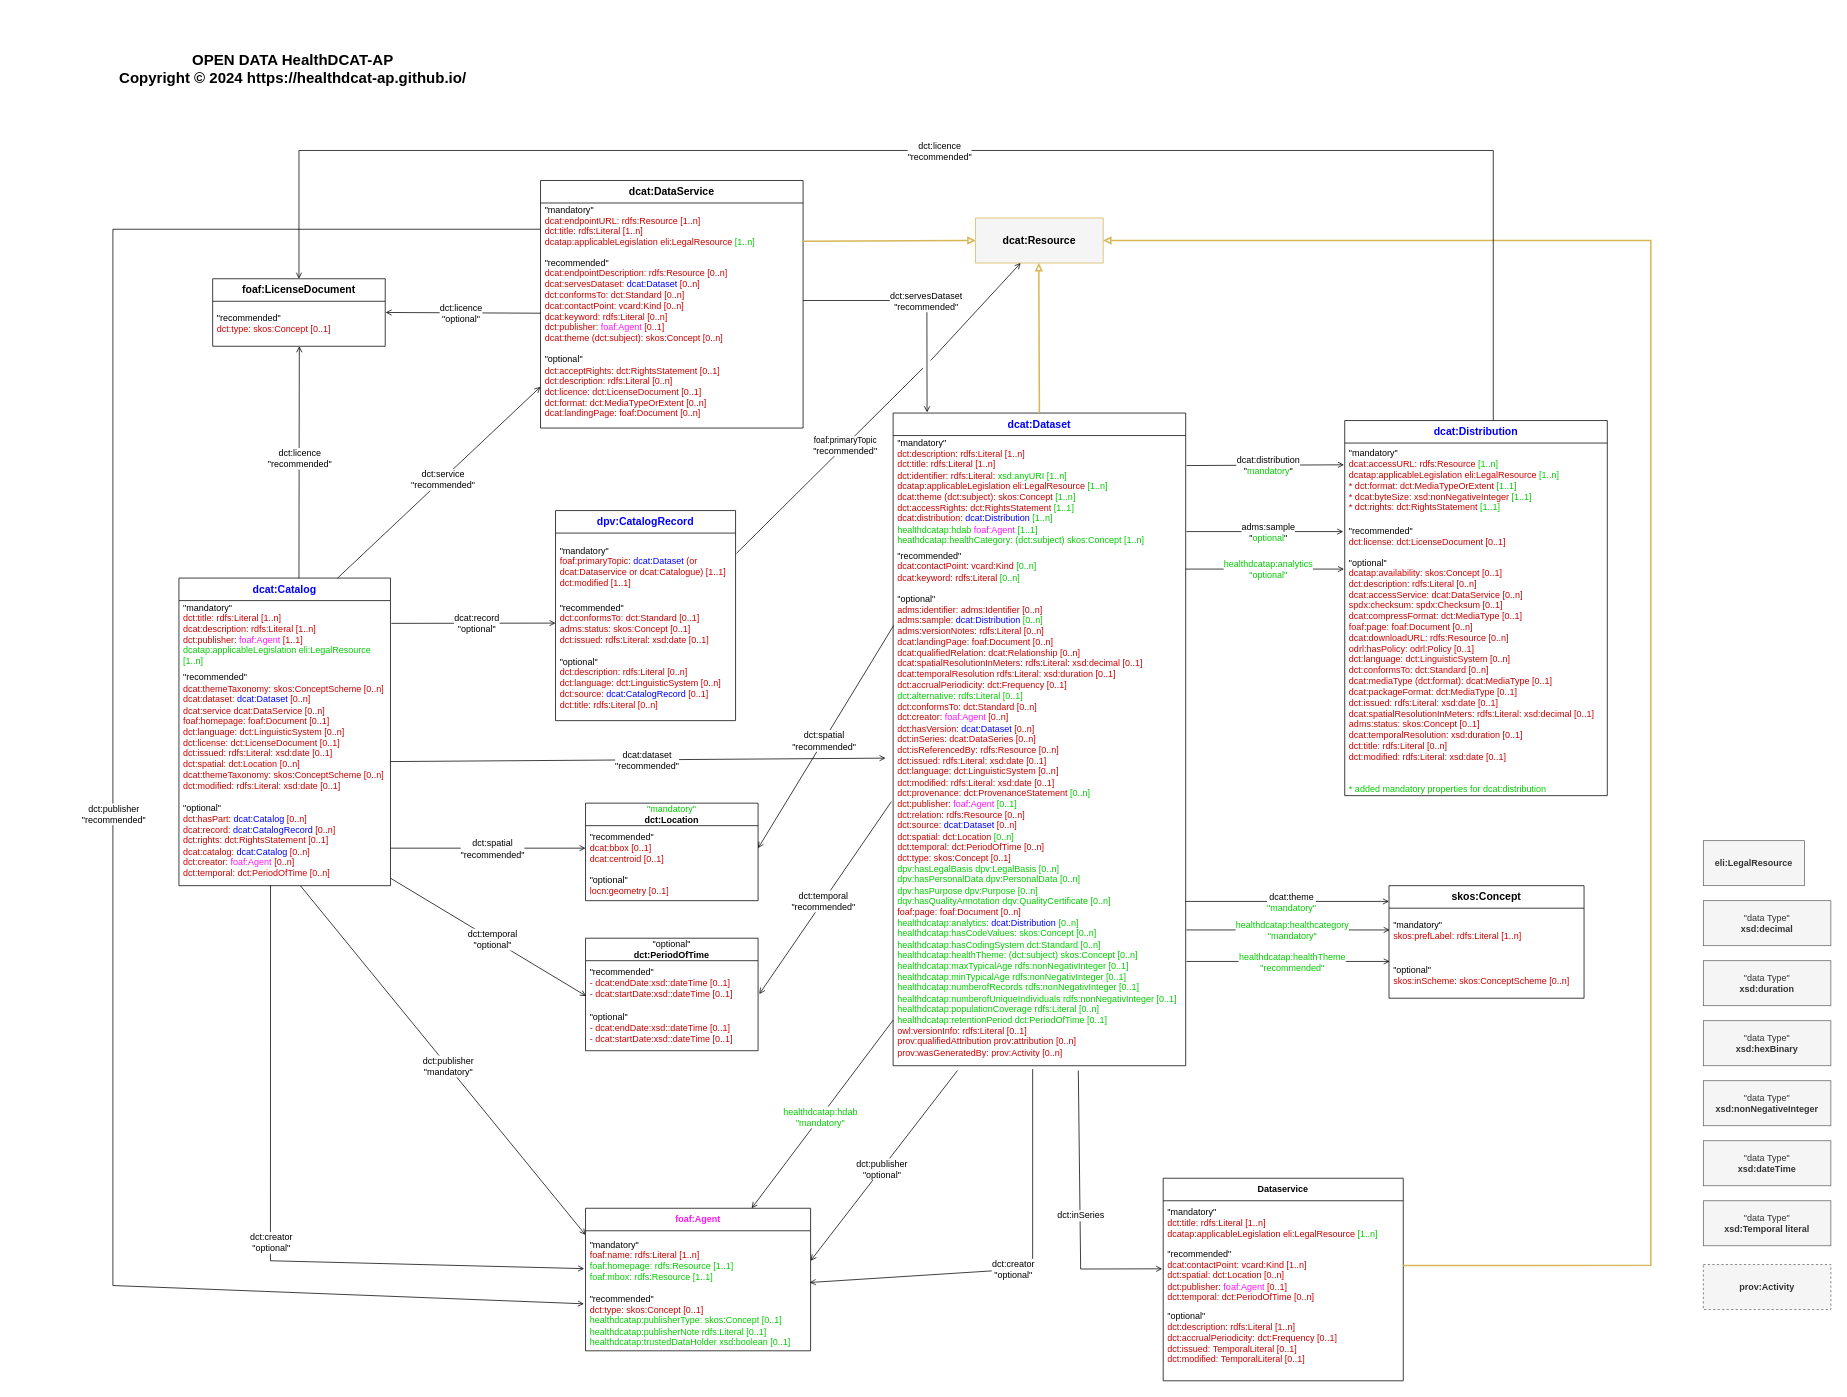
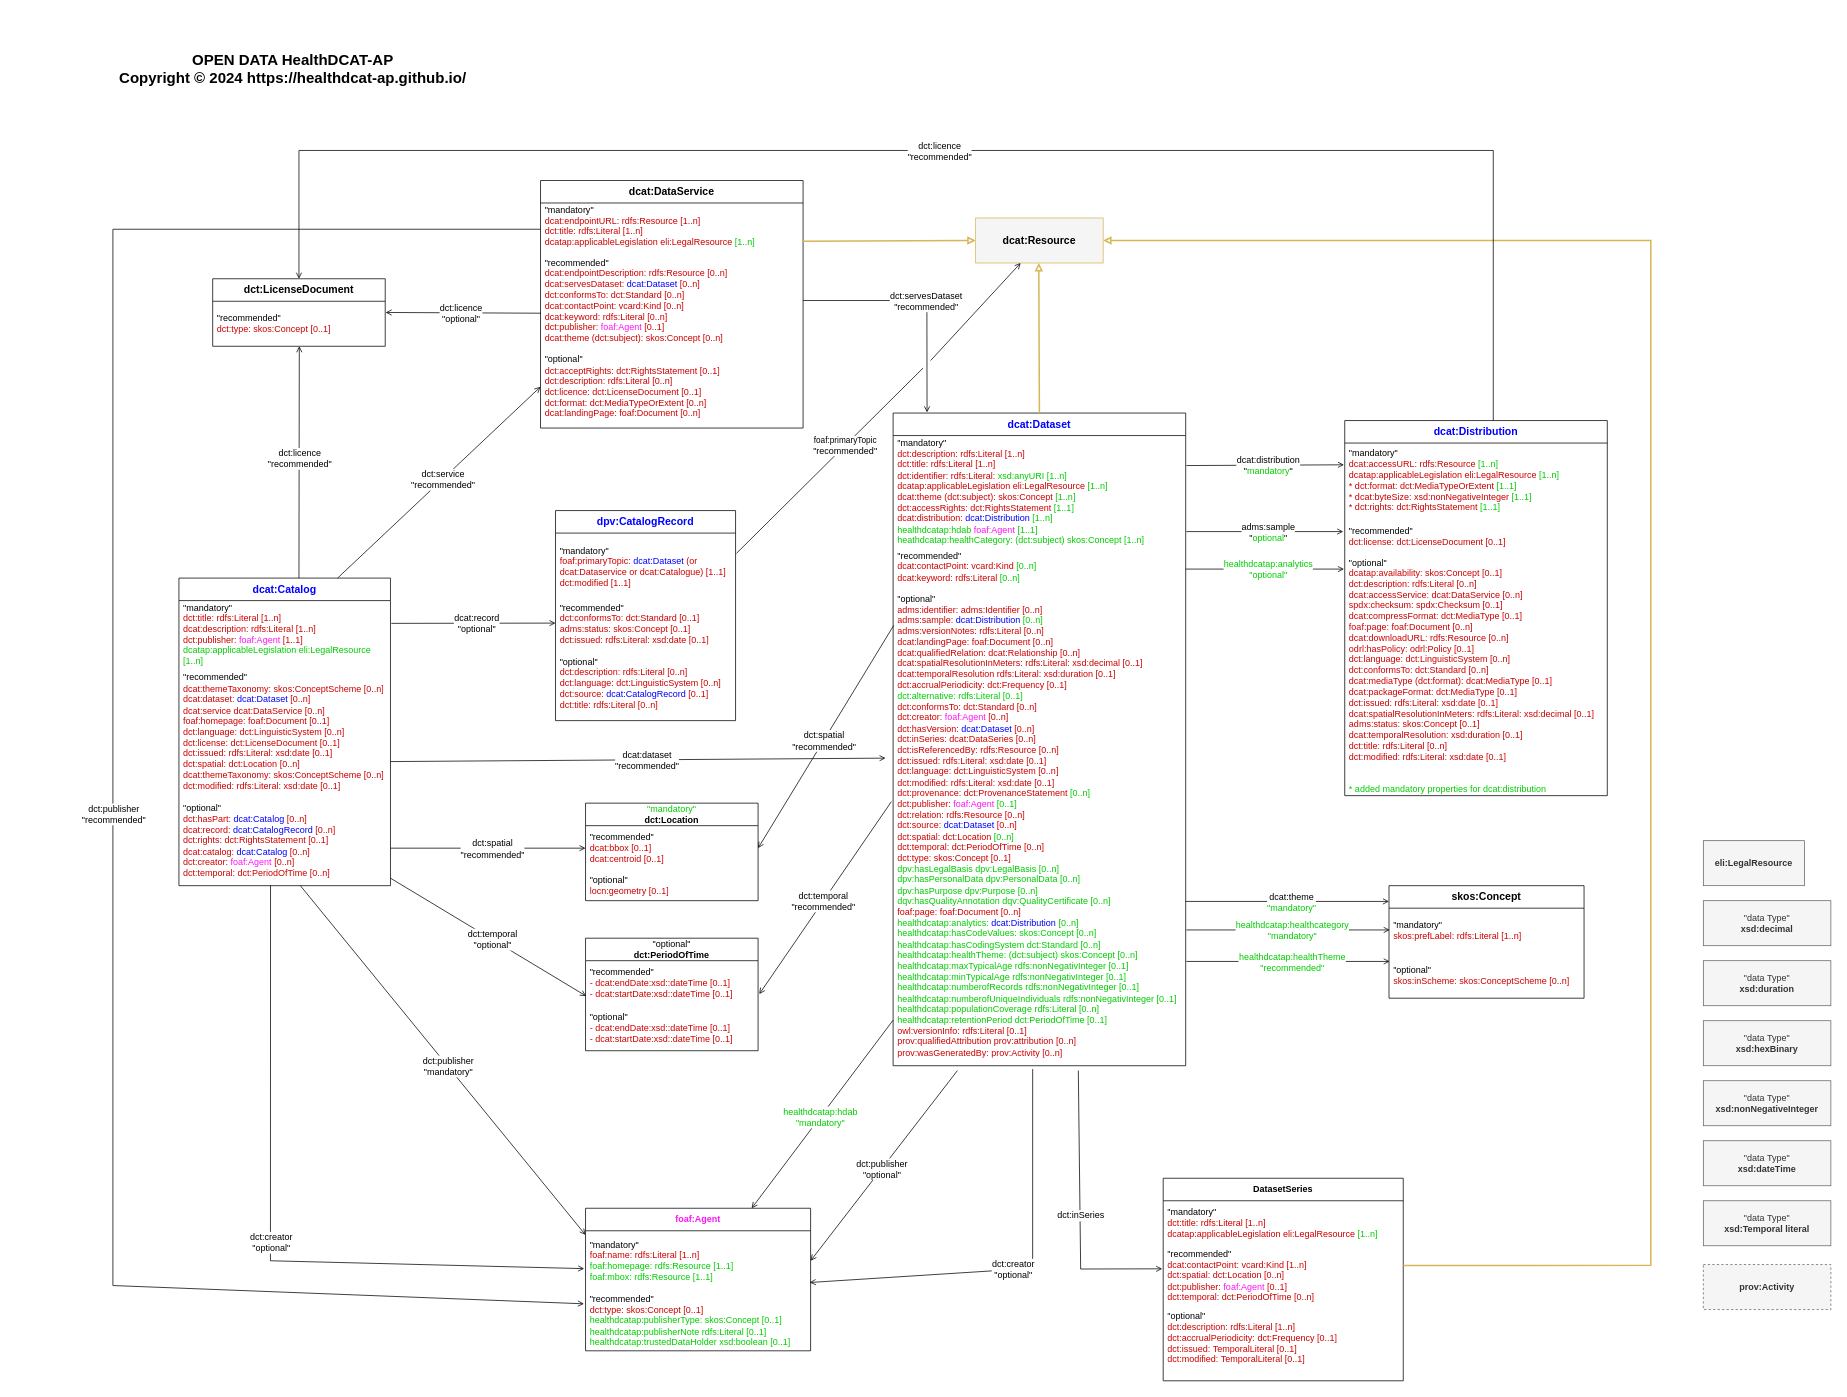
node "foaf:LicenseDocument": label "foaf:LicenseDocument" -> "dct:LicenseDocument"
node "Dataservice": label "Dataservice" -> "DatasetSeries"
